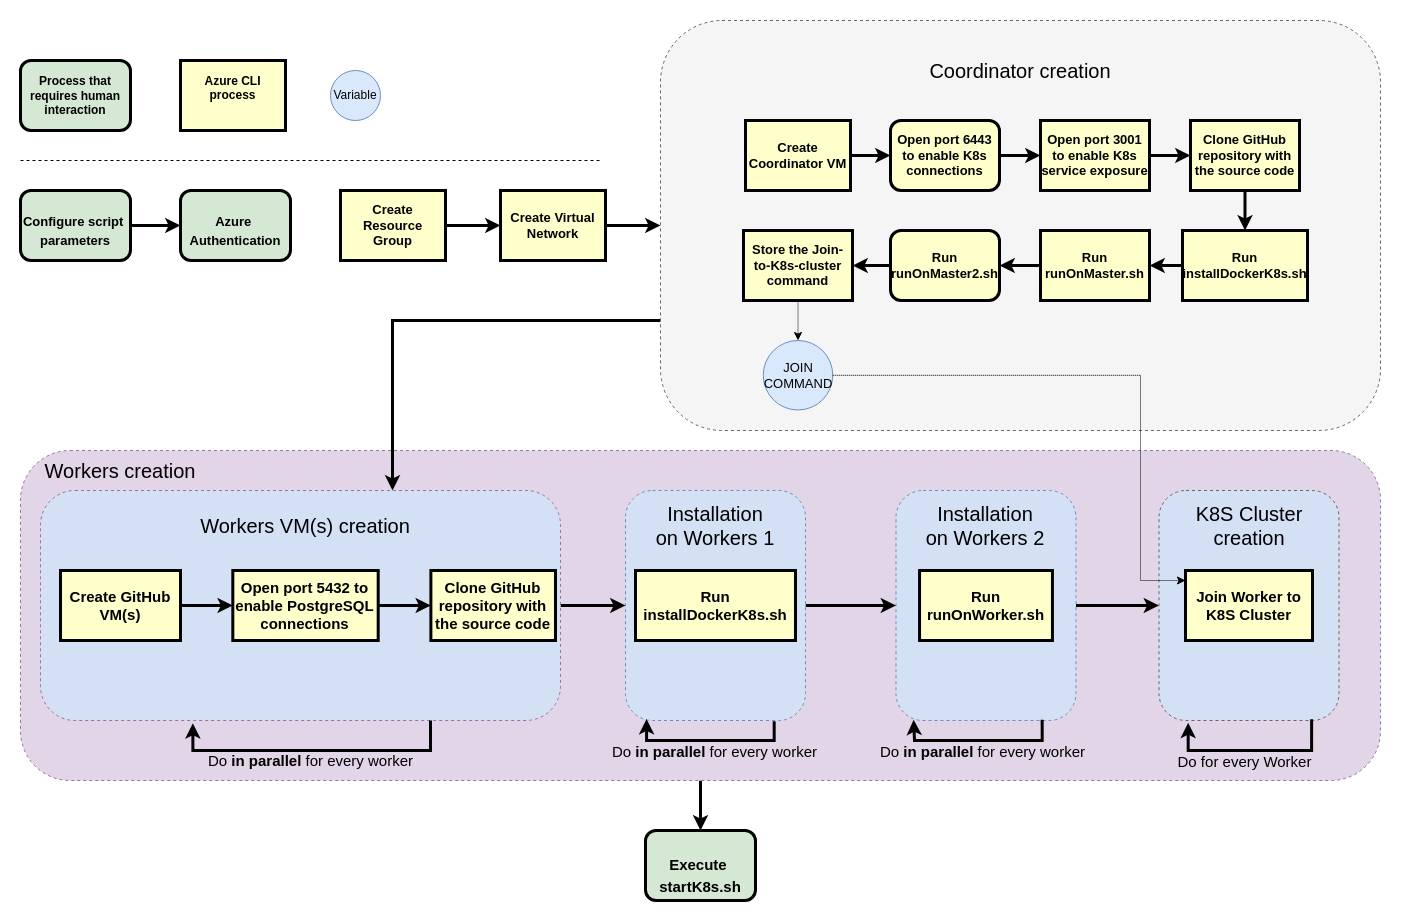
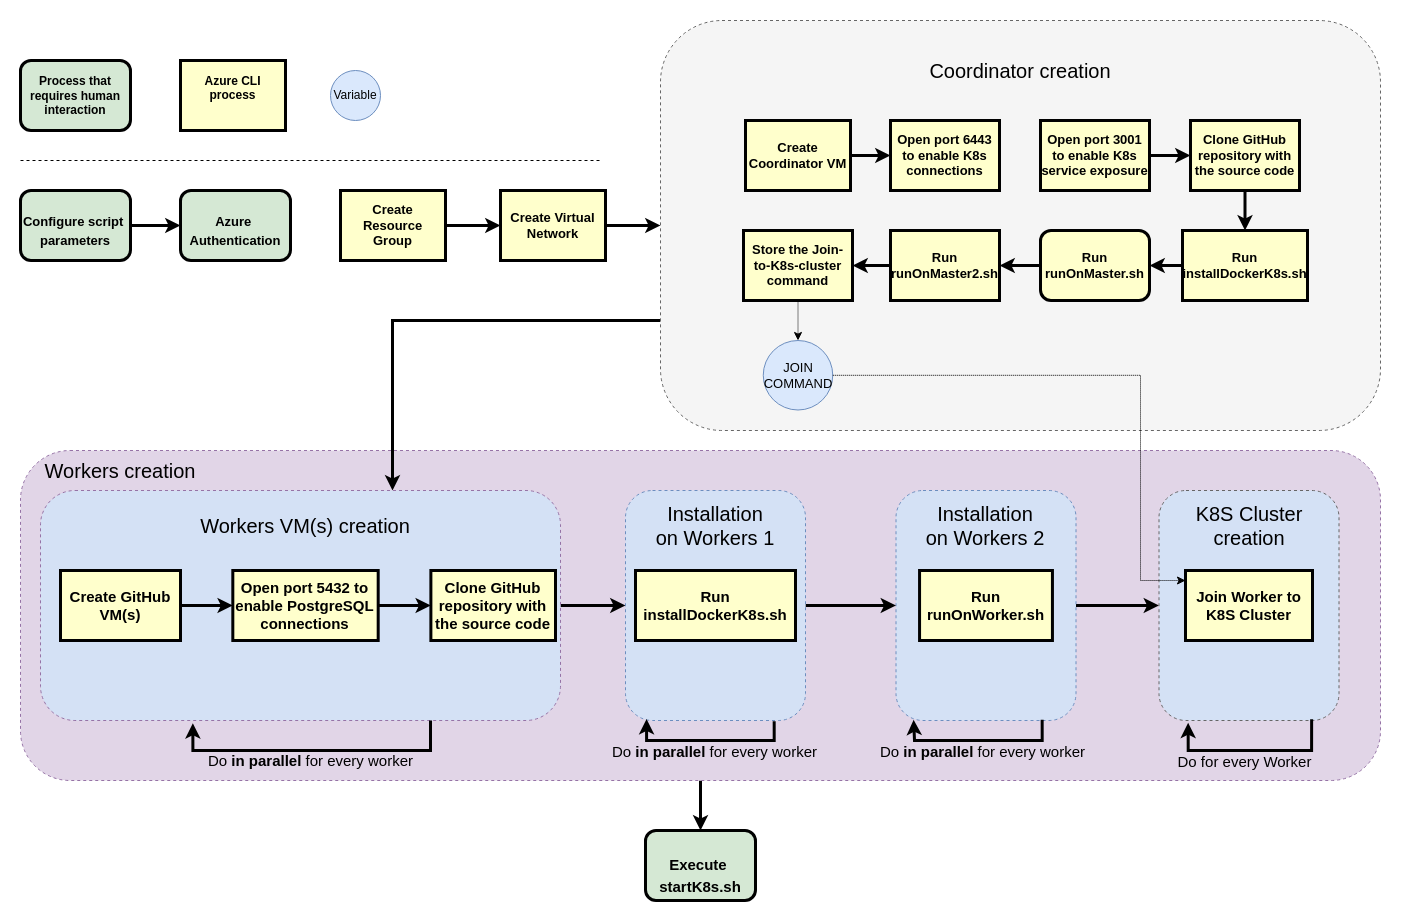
node "Open port 6443 to enable K8s connections": shape rounded rectangle -> rectangle
edge "Open port 6443 to enable K8s connections" -> "Open port 3001 to enable K8s service exposure": removed
node "Run runOnMaster2.sh": shape rounded rectangle -> rectangle
node "Run runOnMaster.sh": shape rectangle -> rounded rectangle
